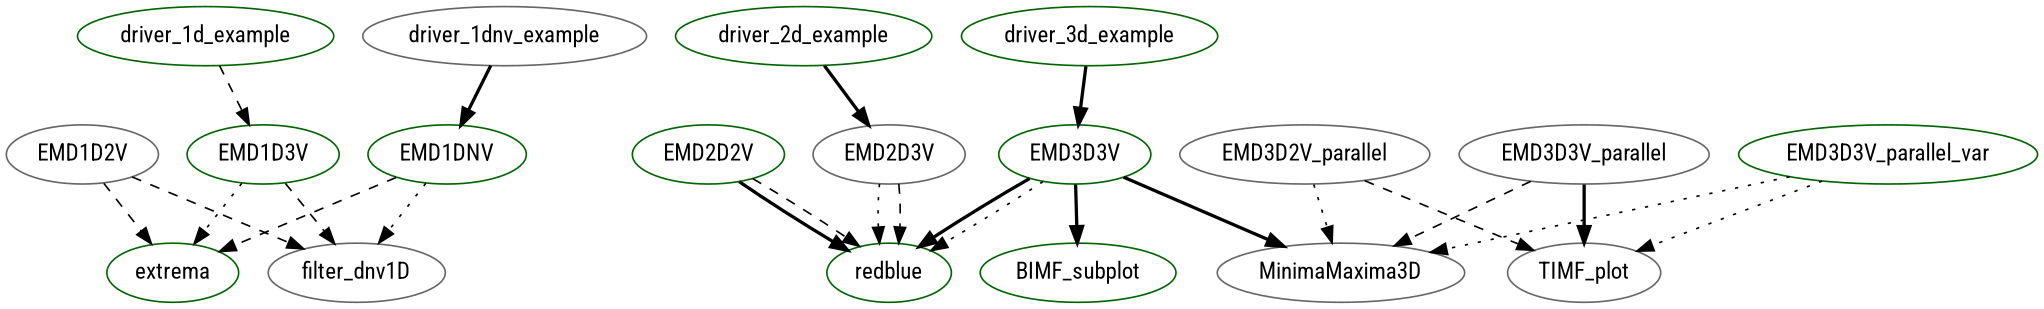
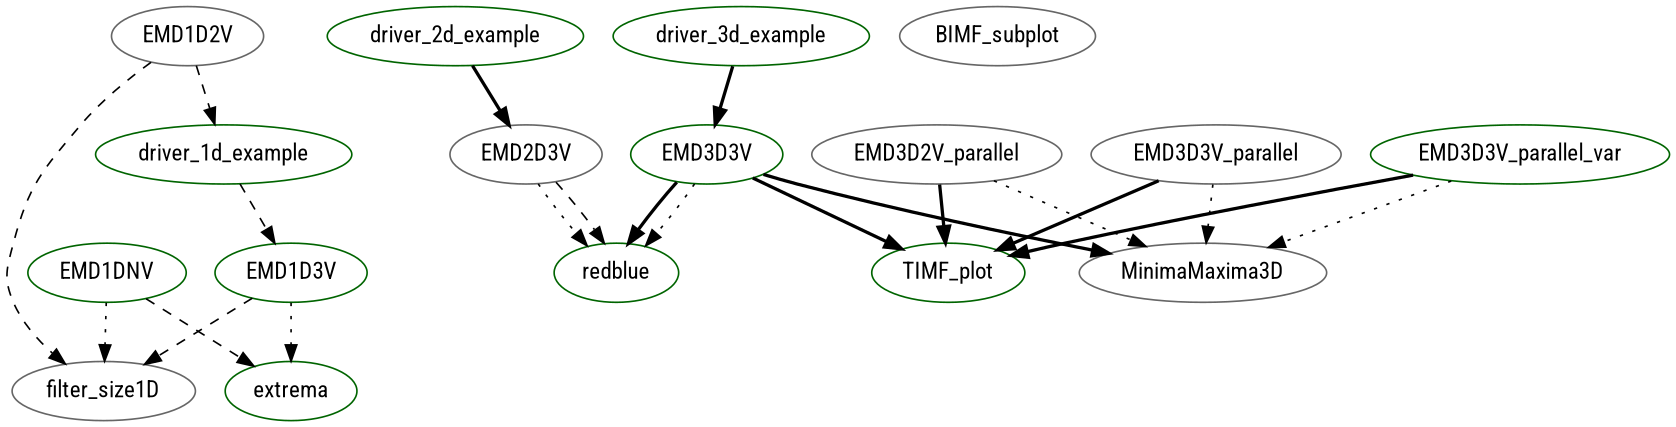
node "driver_1dnv_example": removed
node "EMD2D2V": removed
edge "EMD3D3V" -> "BIMF_subplot": now "EMD3D3V" -> "TIMF_plot"
edge "EMD1D2V" -> "extrema": now "EMD1D2V" -> "driver_1d_example"
edge "EMD3D3V_parallel" -> "MinimaMaxima3D": style dashed -> dotted
edge "EMD3D2V_parallel" -> "TIMF_plot": style dashed -> bold
edge "EMD3D3V_parallel_var" -> "TIMF_plot": style dotted -> bold
node "filter_dnv1D": label "filter_dnv1D" -> "filter_size1D"
node "BIMF_subplot": color darkgreen -> gray40
node "TIMF_plot": color gray40 -> darkgreen
